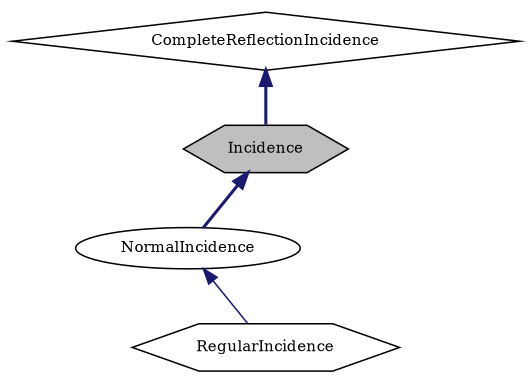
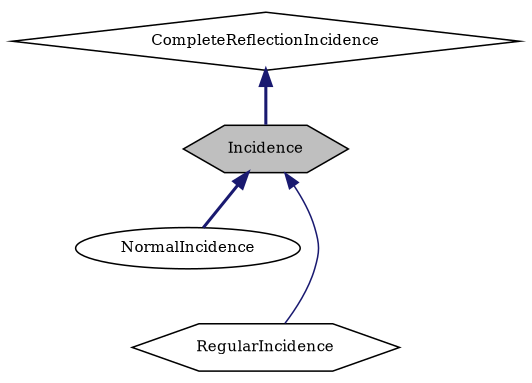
edge "RegularIncidence" -> "NormalIncidence": now "RegularIncidence" -> "Incidence"
